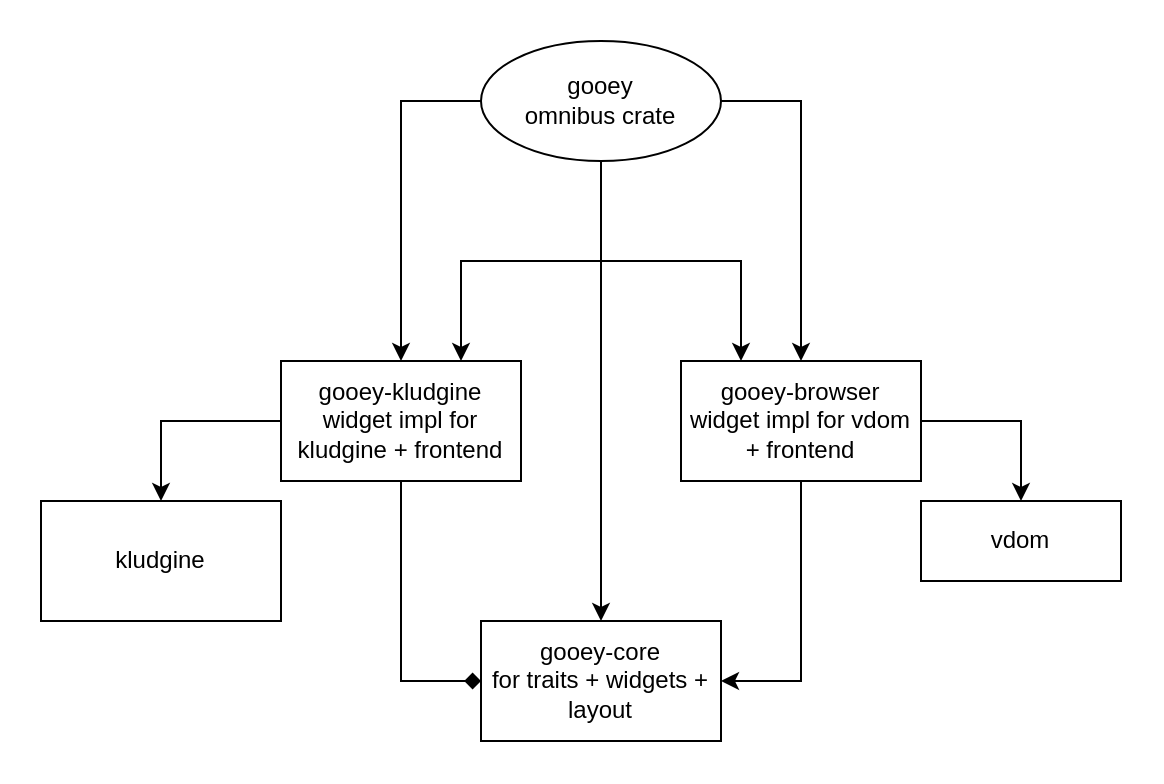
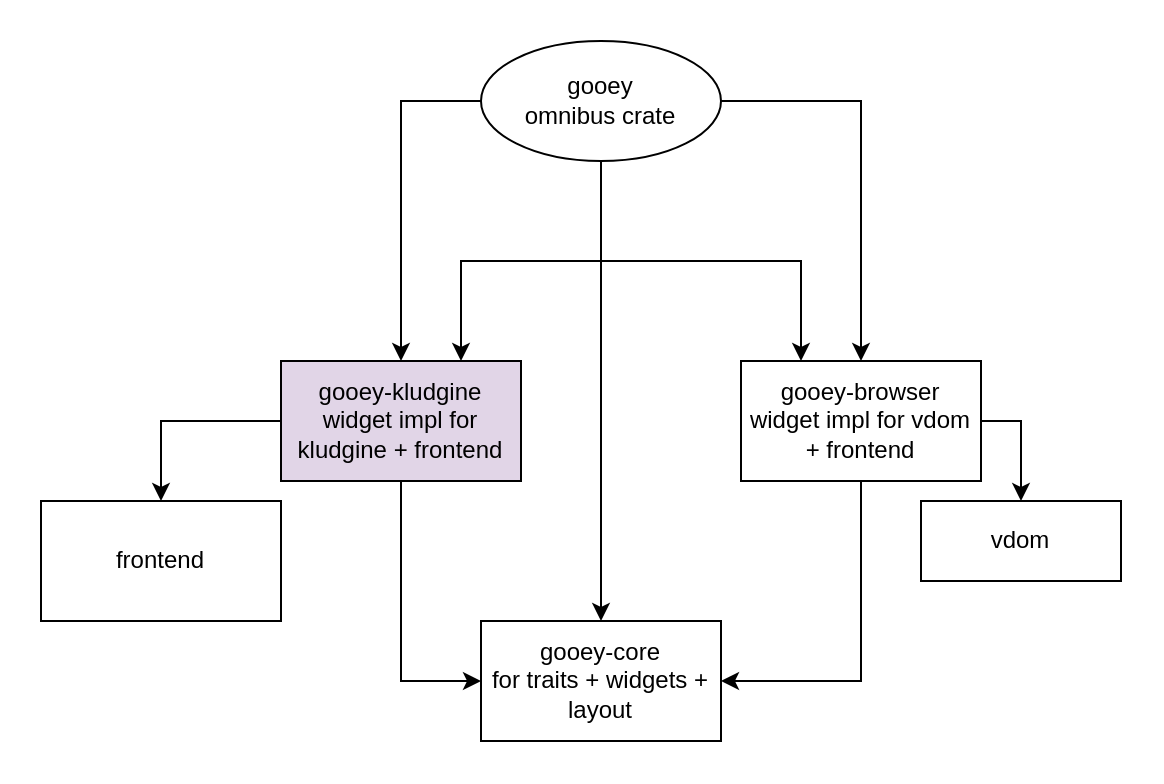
node "gooey-kludgine widget impl for kludgine + frontend": fillcolor #ffffff -> #e1d5e7
node "gooey-browser widget impl for vdom + frontend": moved (801, 421) -> (861, 421)
node "kludgine": label "kludgine" -> "frontend"
edge "gooey-kludgine widget impl for kludgine + frontend" -> "gooey-core for traits + widgets + layout": arrowhead diamond -> classic
